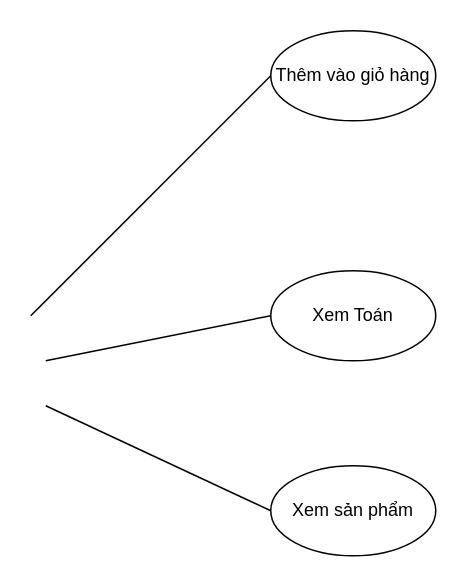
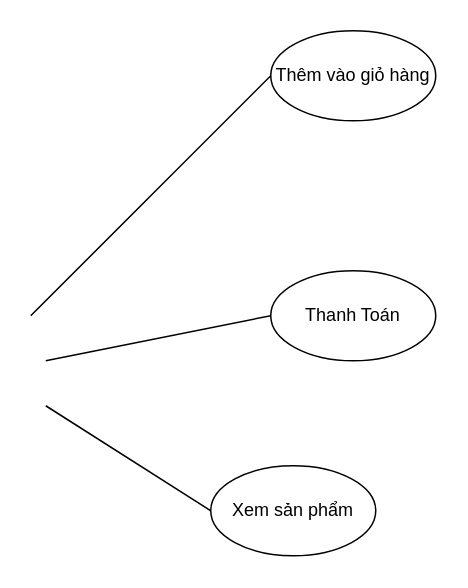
node "Xem Toán": label "Xem Toán" -> "Thanh Toán"
node "Xem sản phẩm": moved (353, 511) -> (293, 511)
